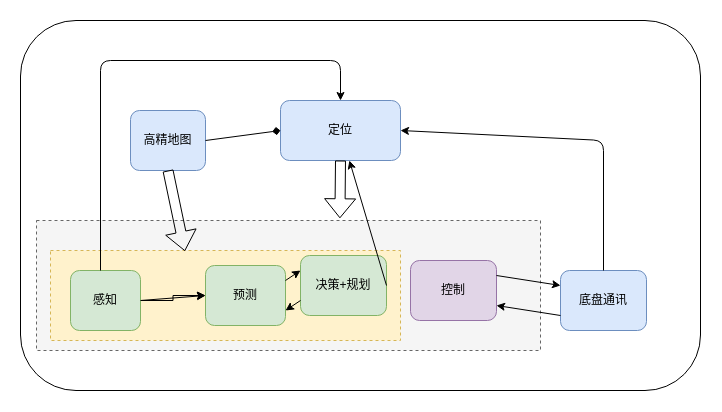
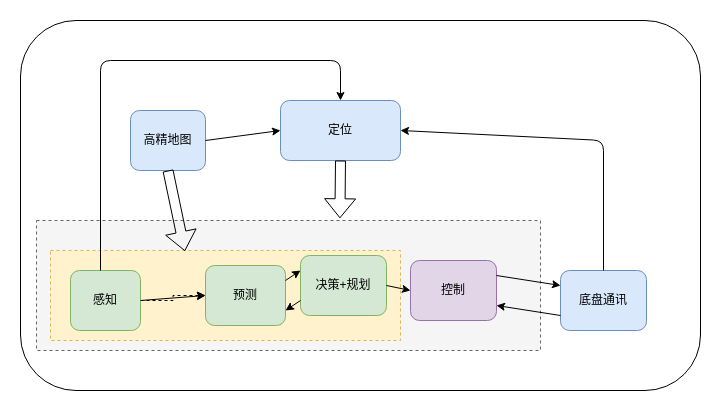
edge "高精地图" -> "定位": arrowhead diamond -> classic
edge "决策+规划" -> "定位": now "决策+规划" -> "控制"
edge "感知" -> "预测": style solid -> dashed
